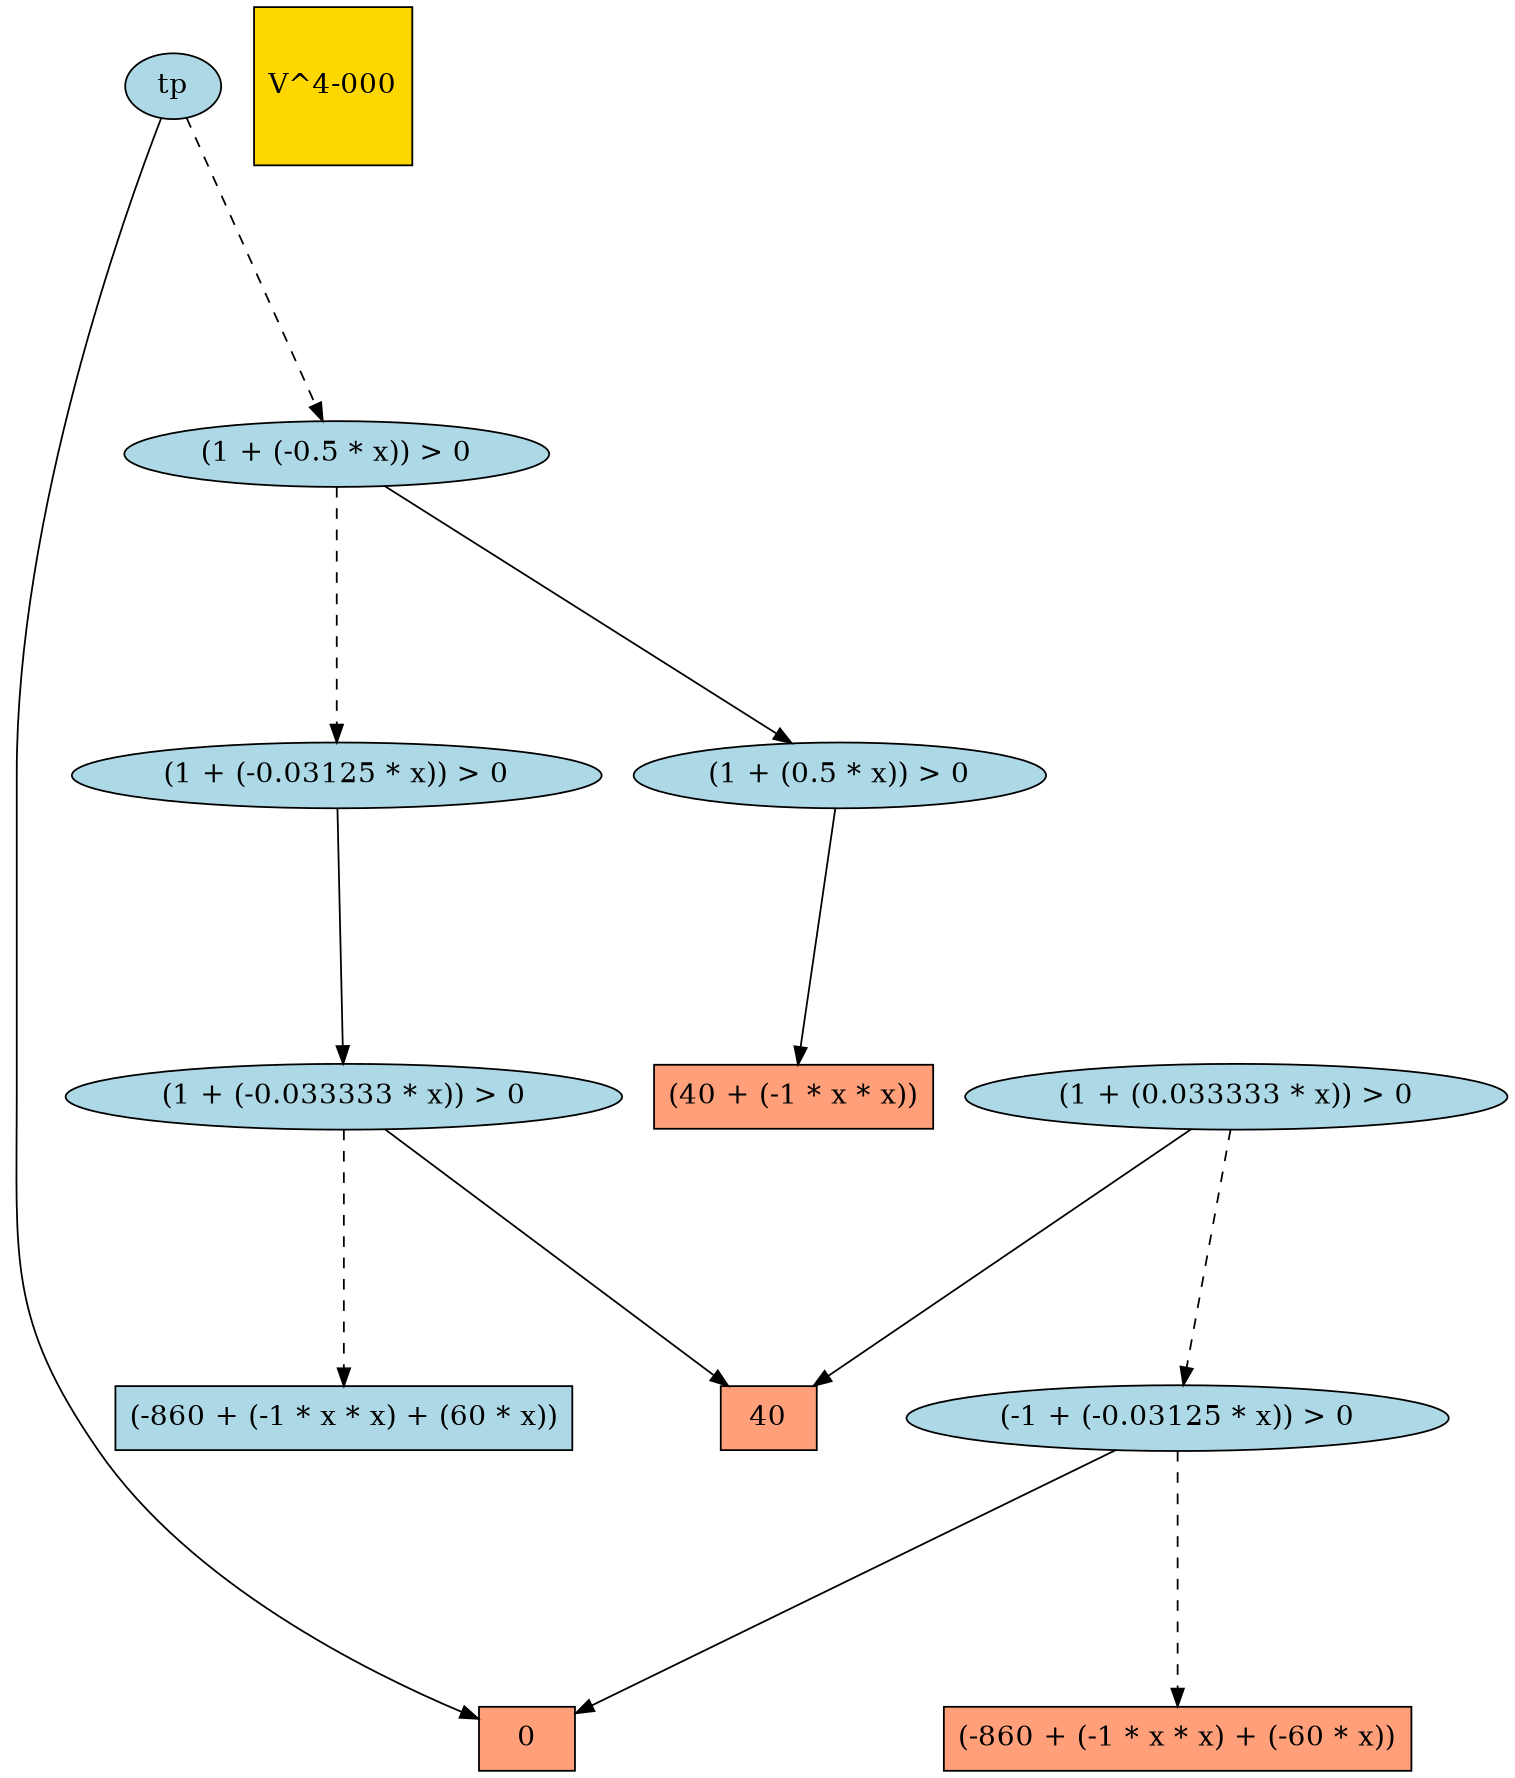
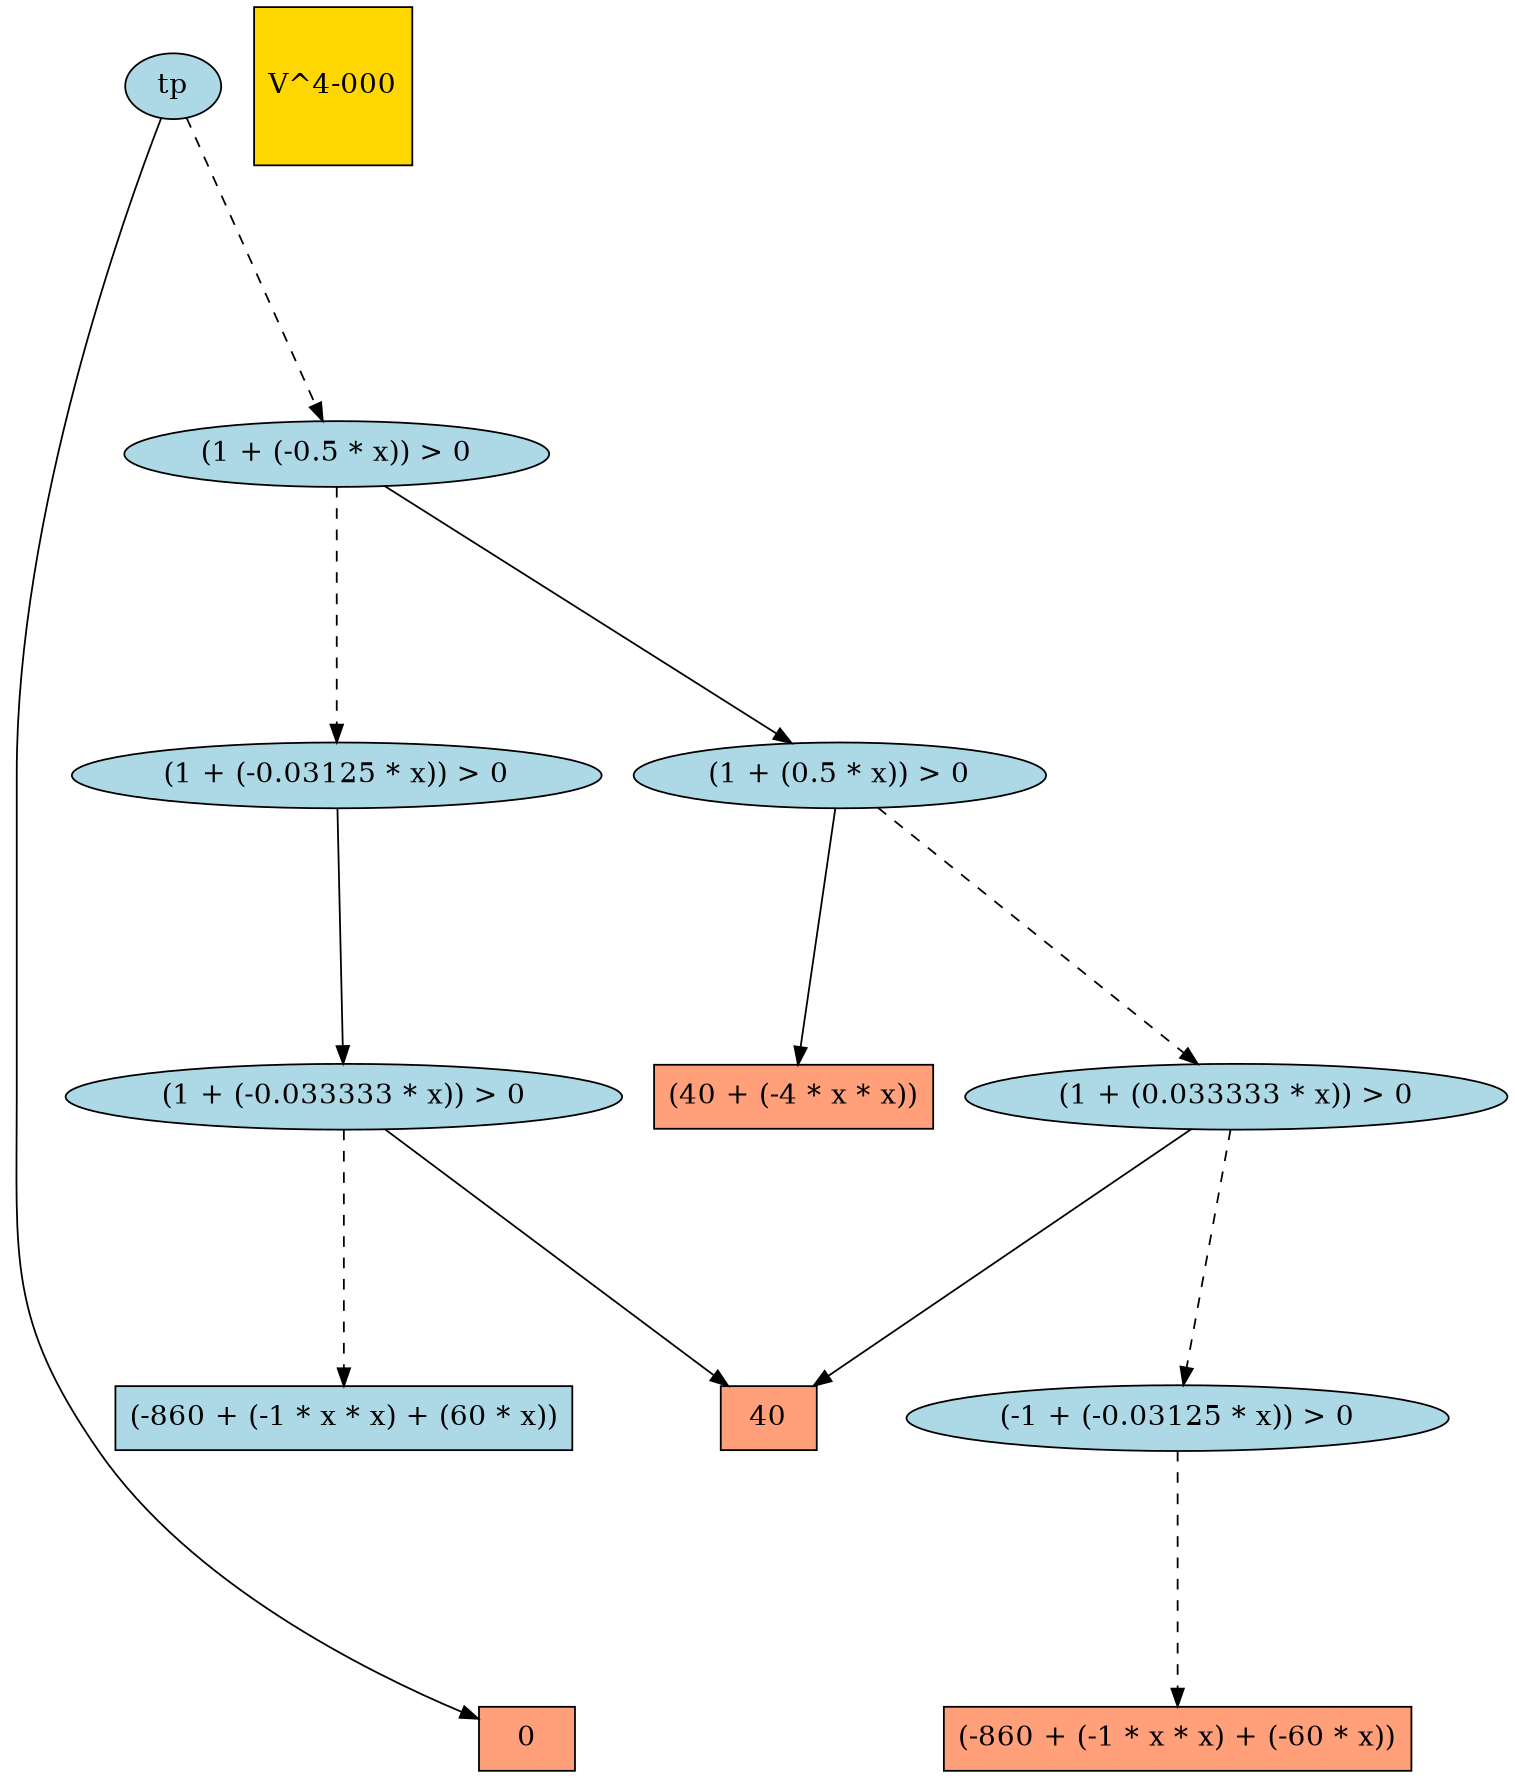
edge "(1 + (0.5 * x)) > 0" -> "(1 + (0.033333 * x)) > 0": added
node "(40 + (-1 * x * x))": label "(40 + (-1 * x * x))" -> "(40 + (-4 * x * x))"
edge "(-1 + (-0.03125 * x)) > 0" -> "0": removed
